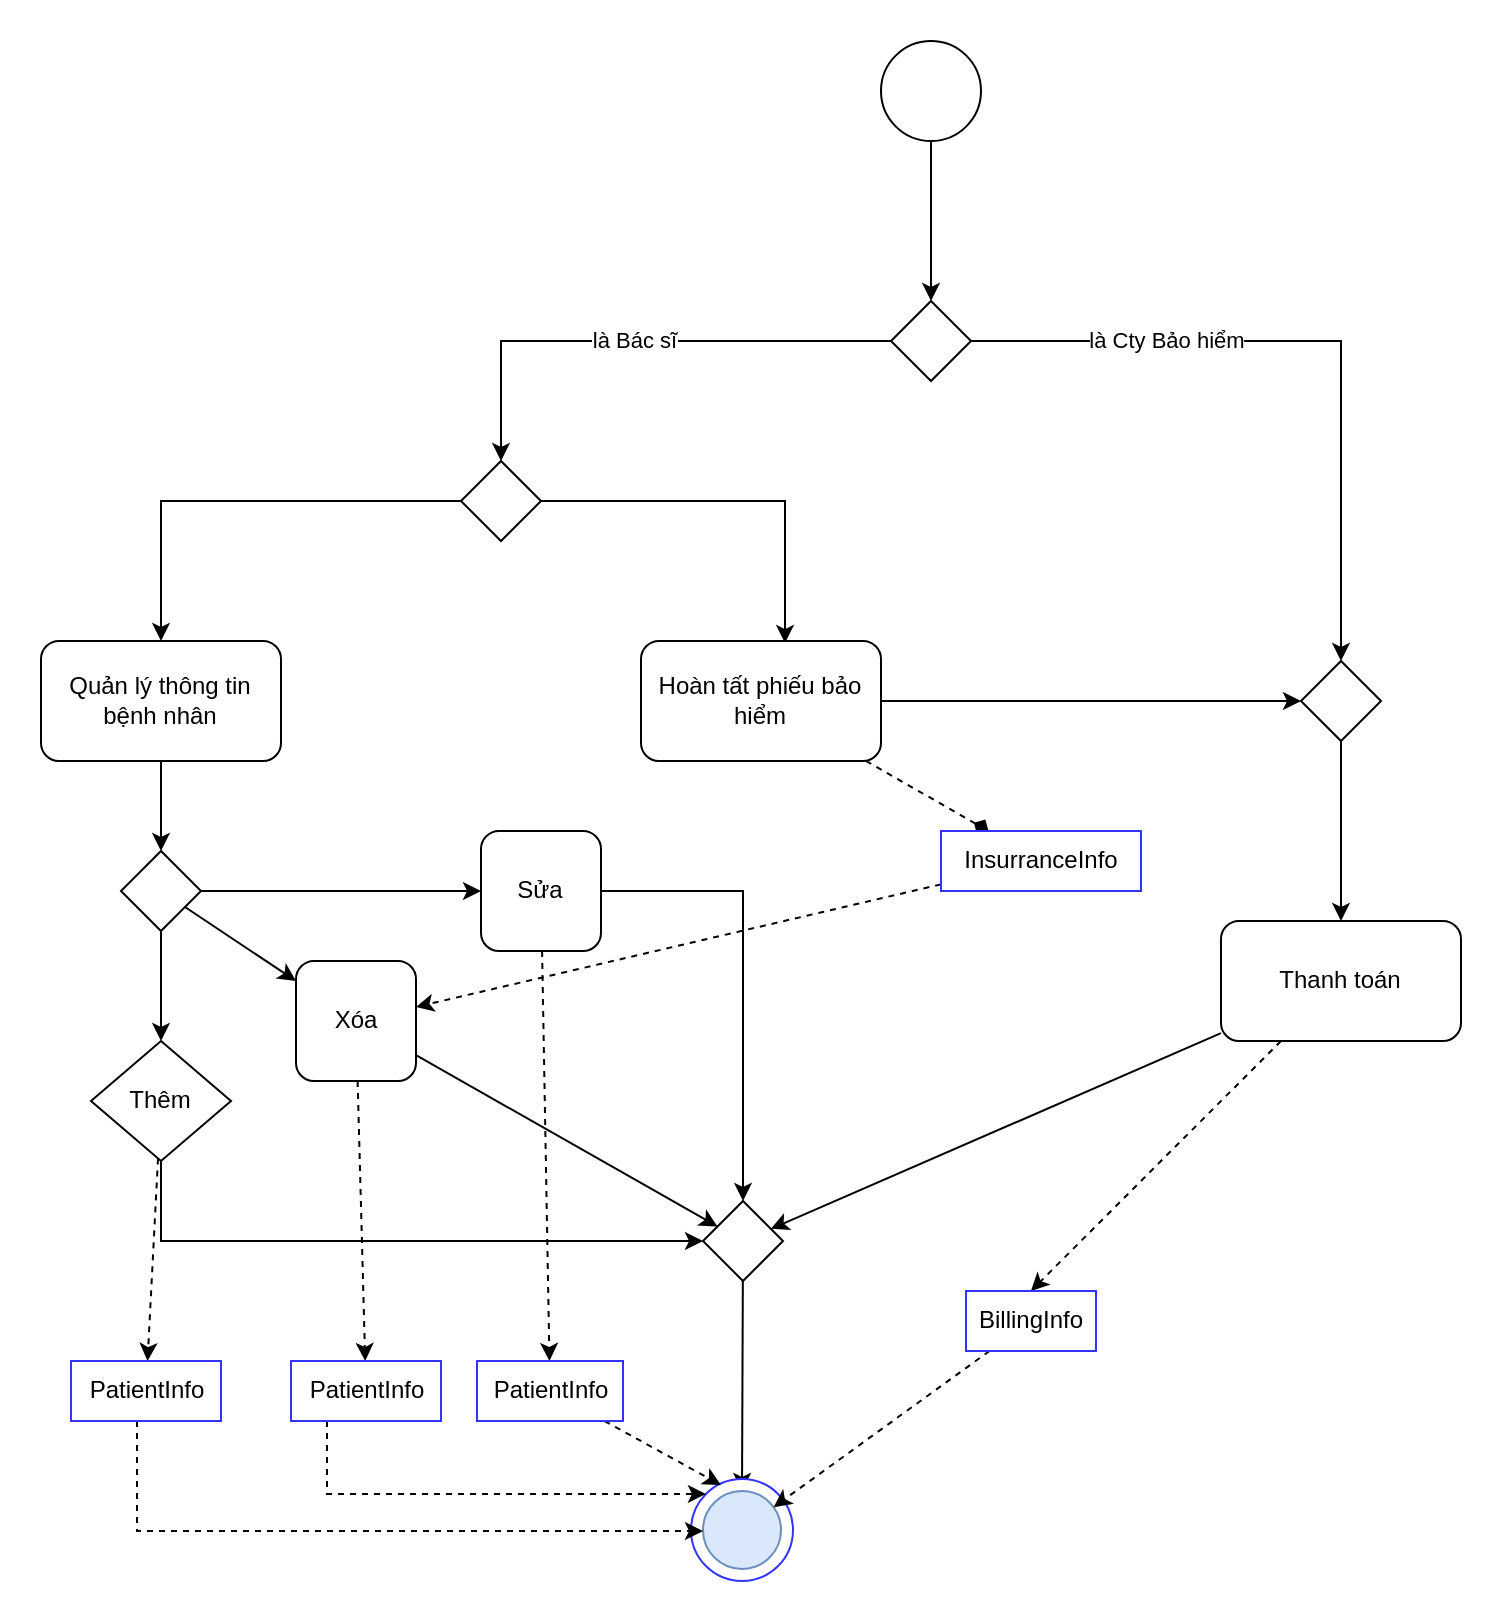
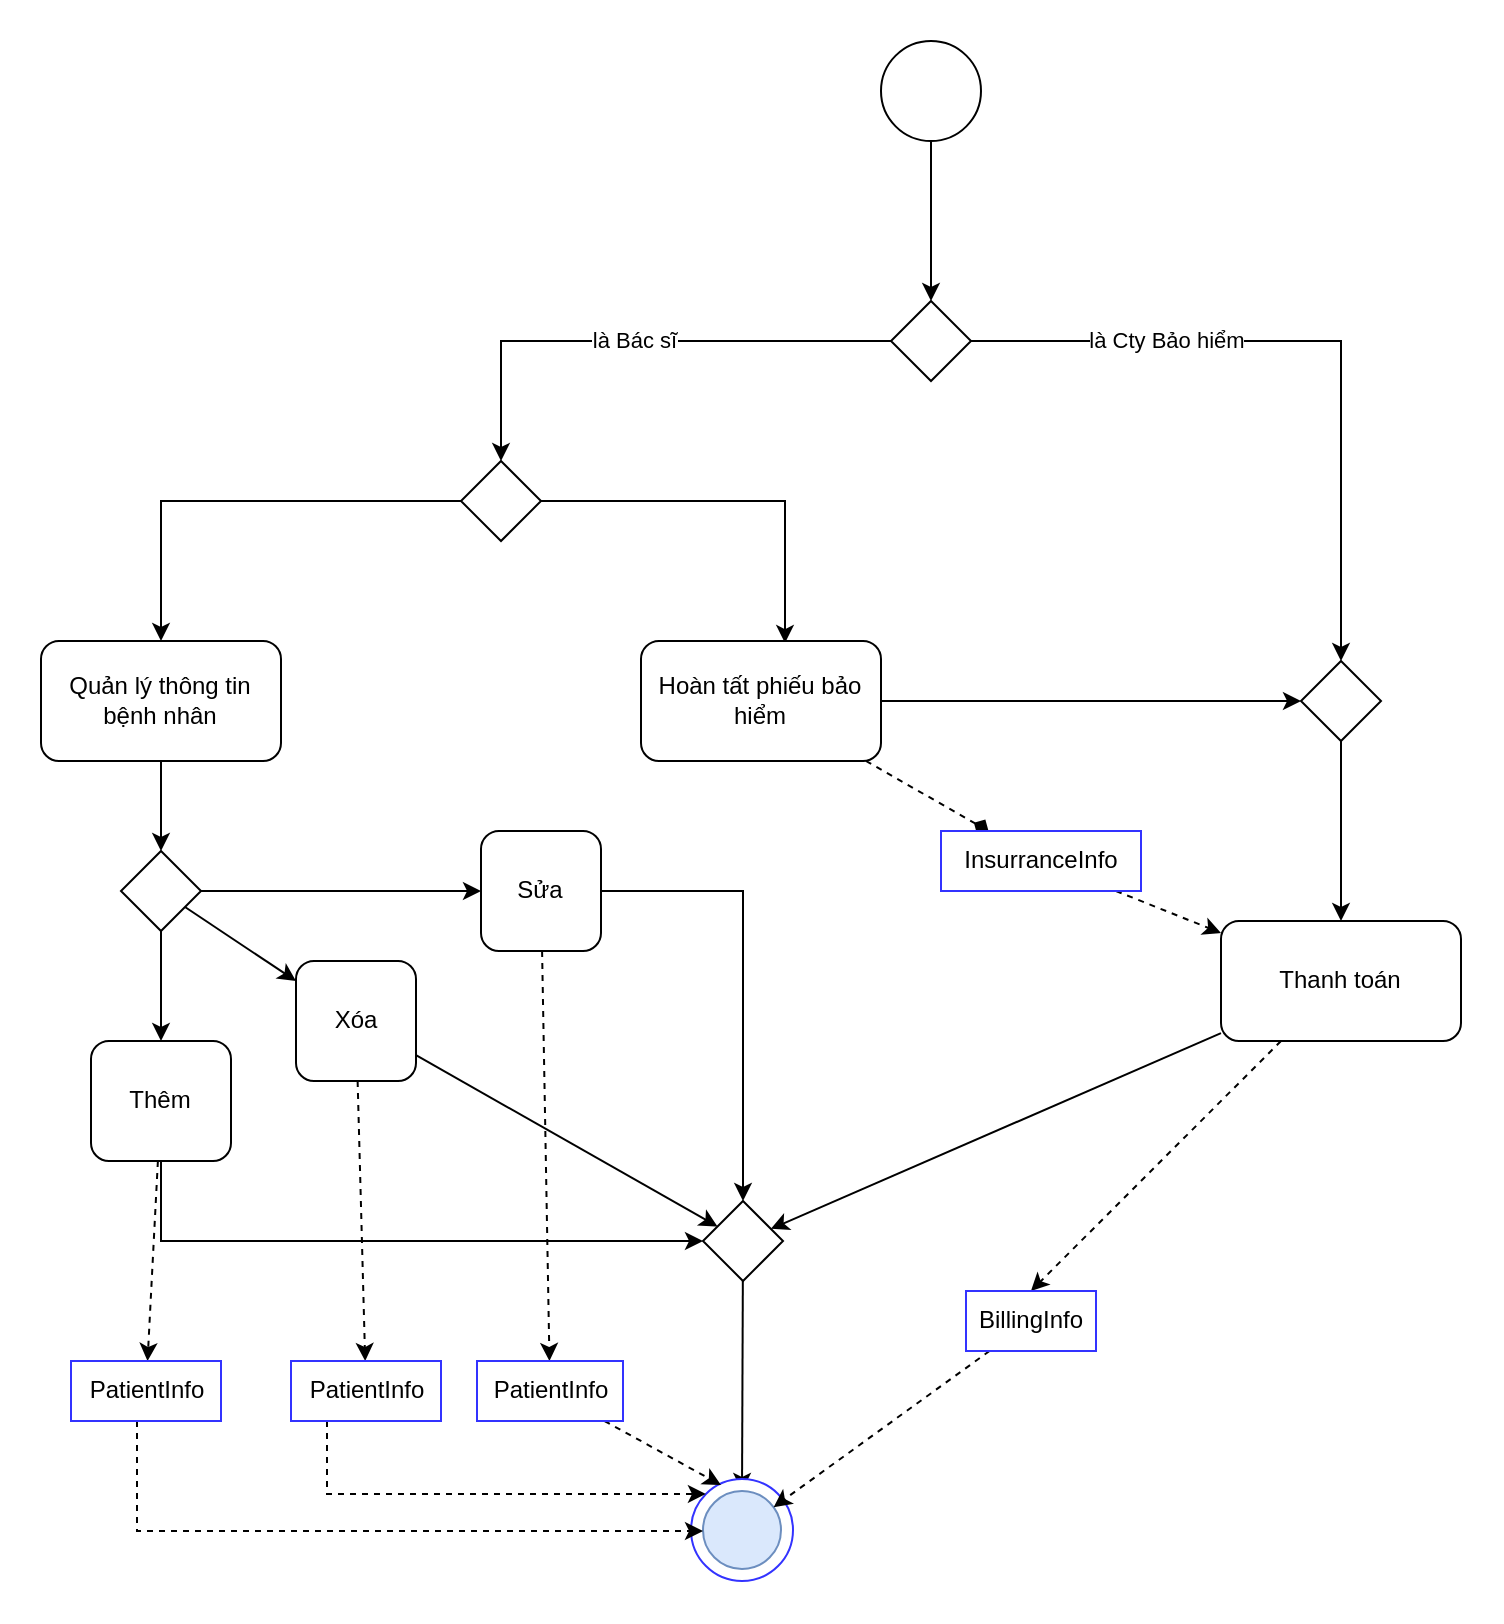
edge "InsurranceInfo" -> "Xóa": now "InsurranceInfo" -> "Thanh toán"
node "Thêm": shape diamond -> rounded rectangle
